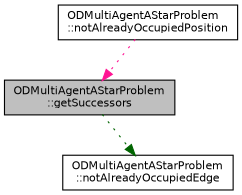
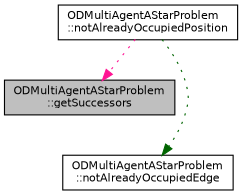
edge "ODMultiAgentAStarProblem ::getSuccessors" -> "ODMultiAgentAStarProblem ::notAlreadyOccupiedEdge": now "ODMultiAgentAStarProblem ::notAlreadyOccupiedPosition" -> "ODMultiAgentAStarProblem ::notAlreadyOccupiedEdge"
